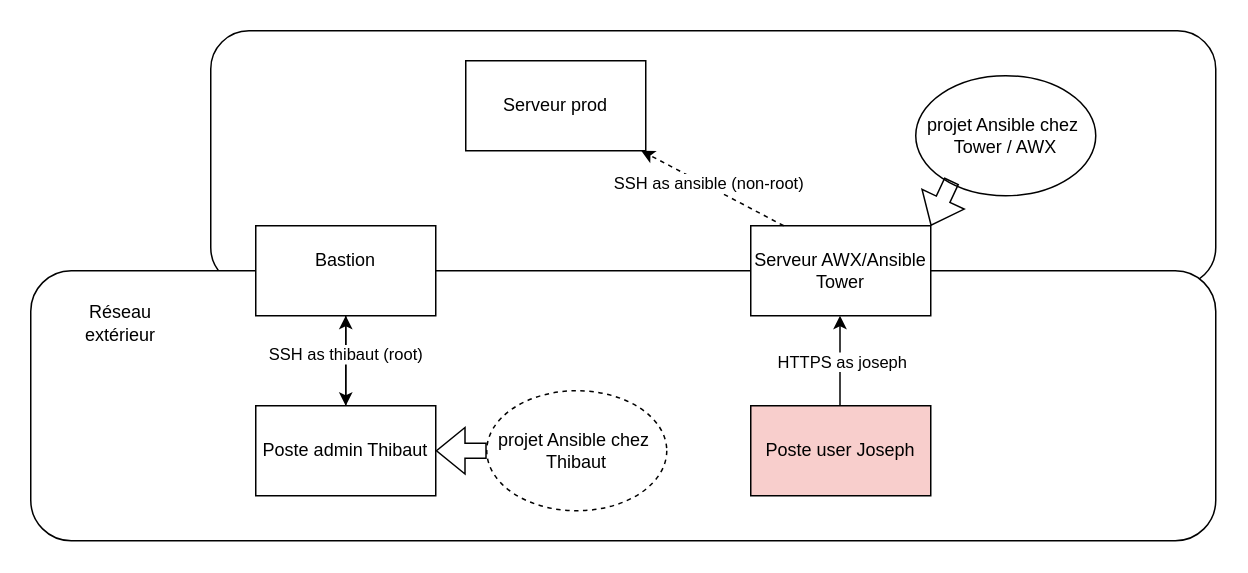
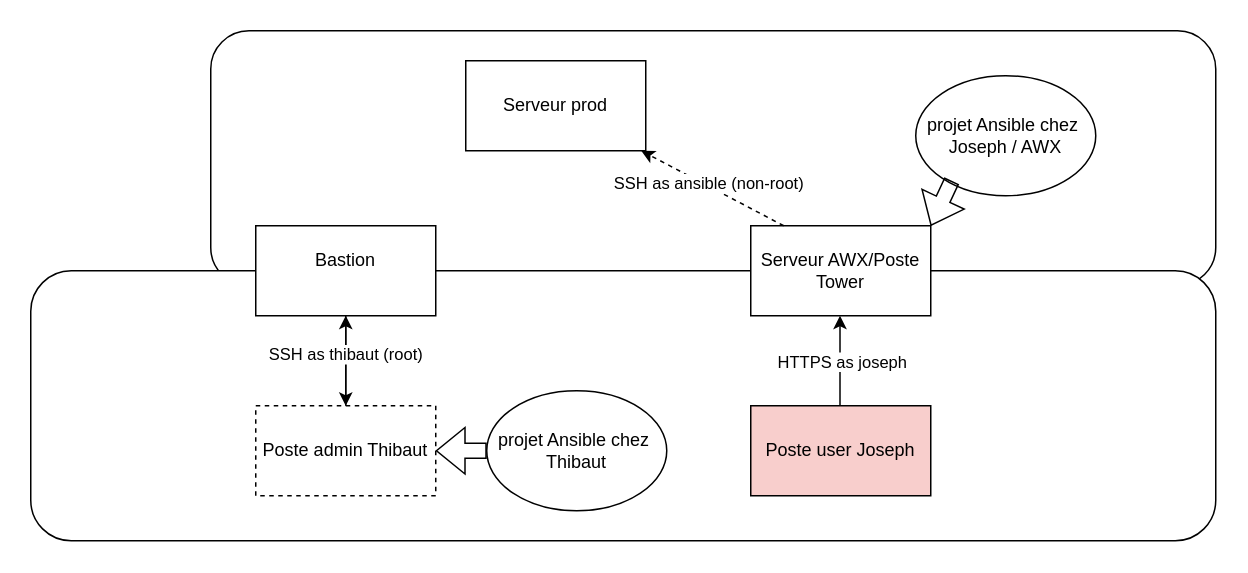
node "projet Ansible chez Tower / AWX": label "projet Ansible chez Tower / AWX" -> "projet Ansible chez Joseph / AWX"
node "Serveur AWX/Ansible Tower": label "Serveur AWX/Ansible Tower" -> "Serveur AWX/Poste Tower"
node "Réseau extérieur": removed
node "Poste admin Thibaut": style solid -> dashed
node "projet Ansible chez Thibaut": style dashed -> solid
